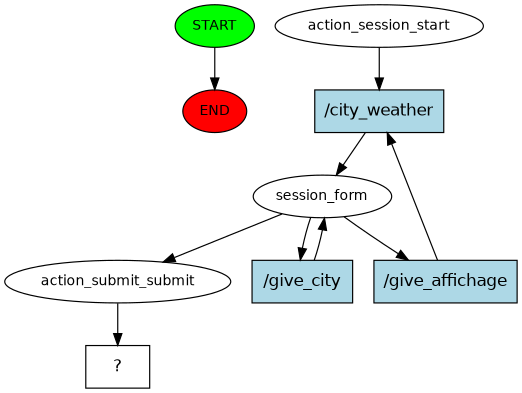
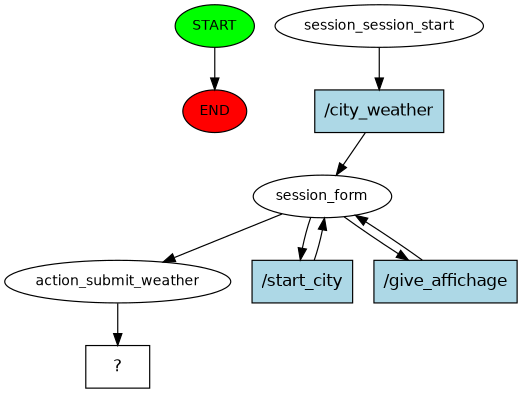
node "action_session_start": label "action_session_start" -> "session_session_start"
edge "/give_affichage" -> "/city_weather": now "/give_affichage" -> "session_form"
node "action_submit_submit": label "action_submit_submit" -> "action_submit_weather"
node "/give_city": label "/give_city" -> "/start_city"
